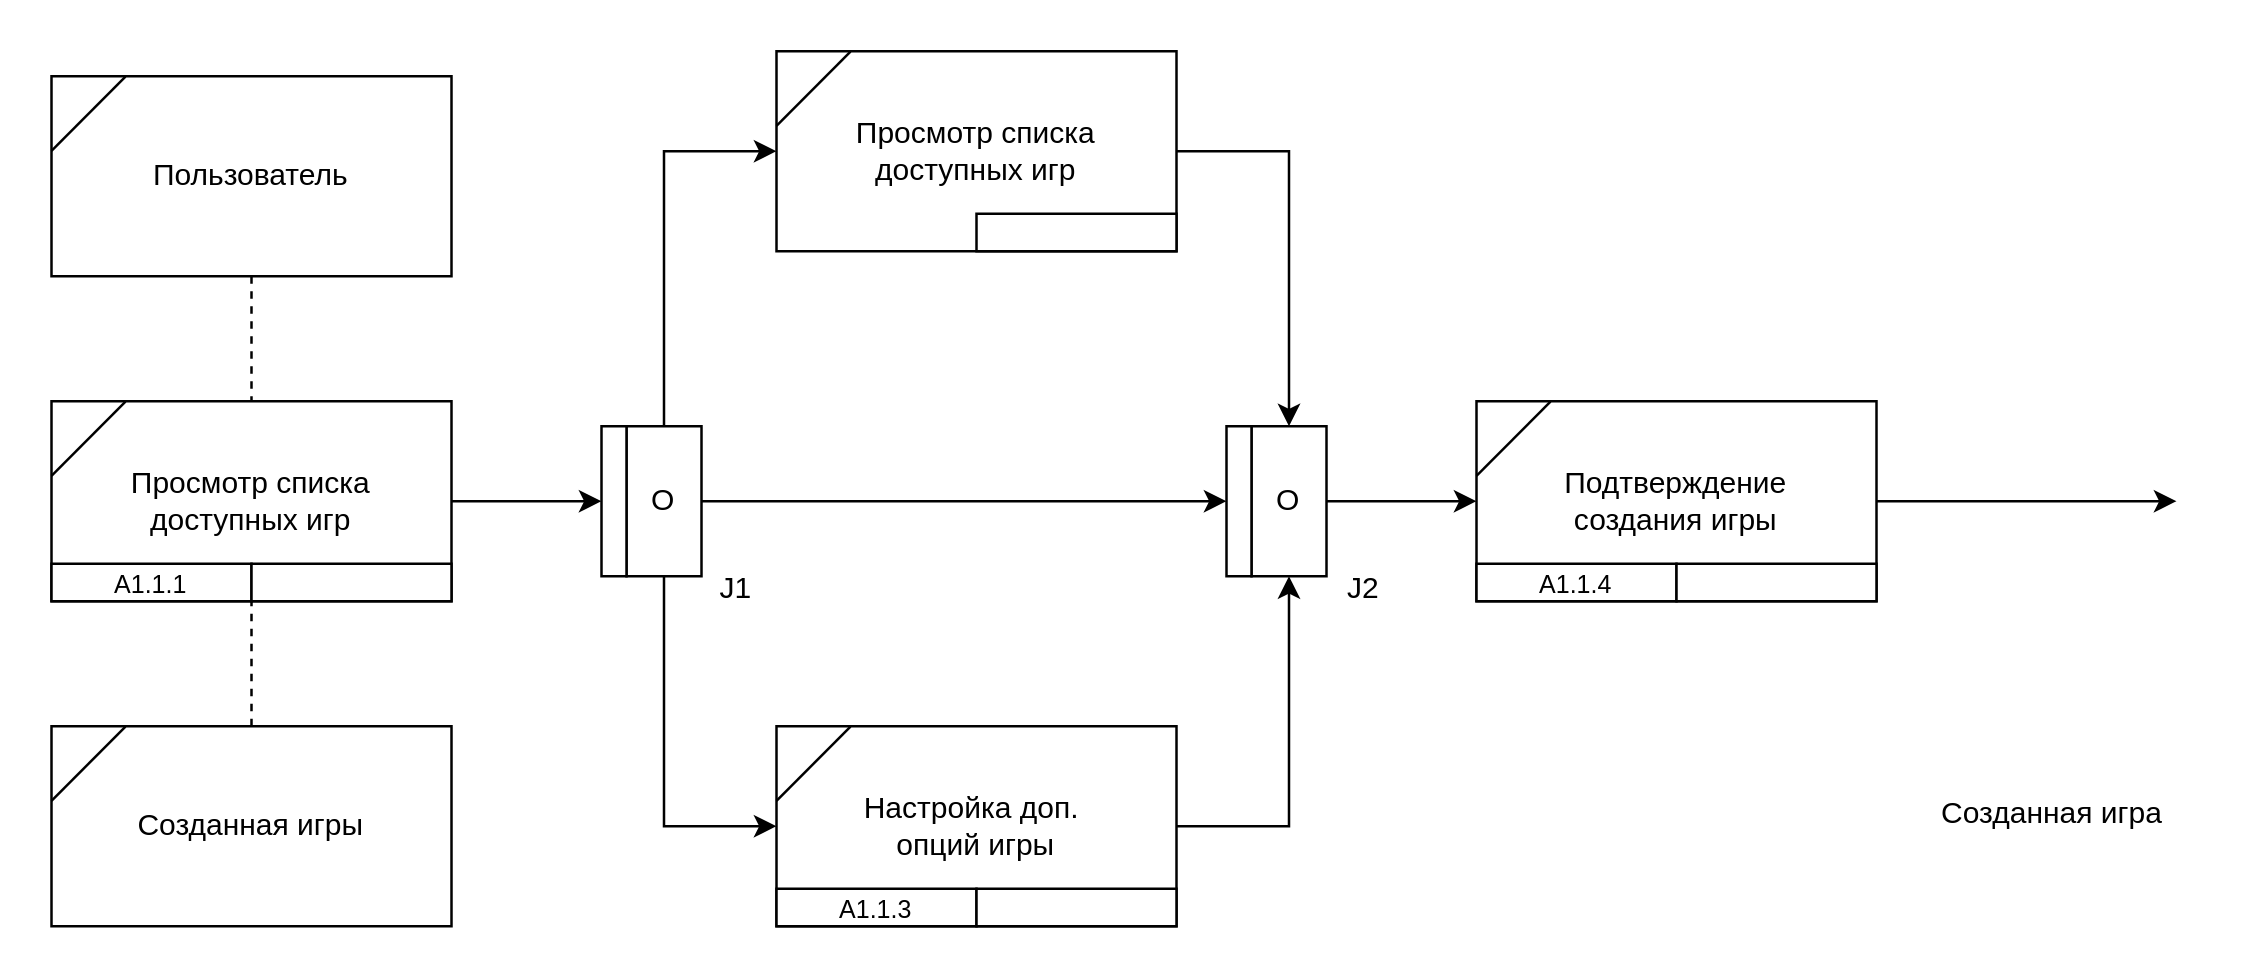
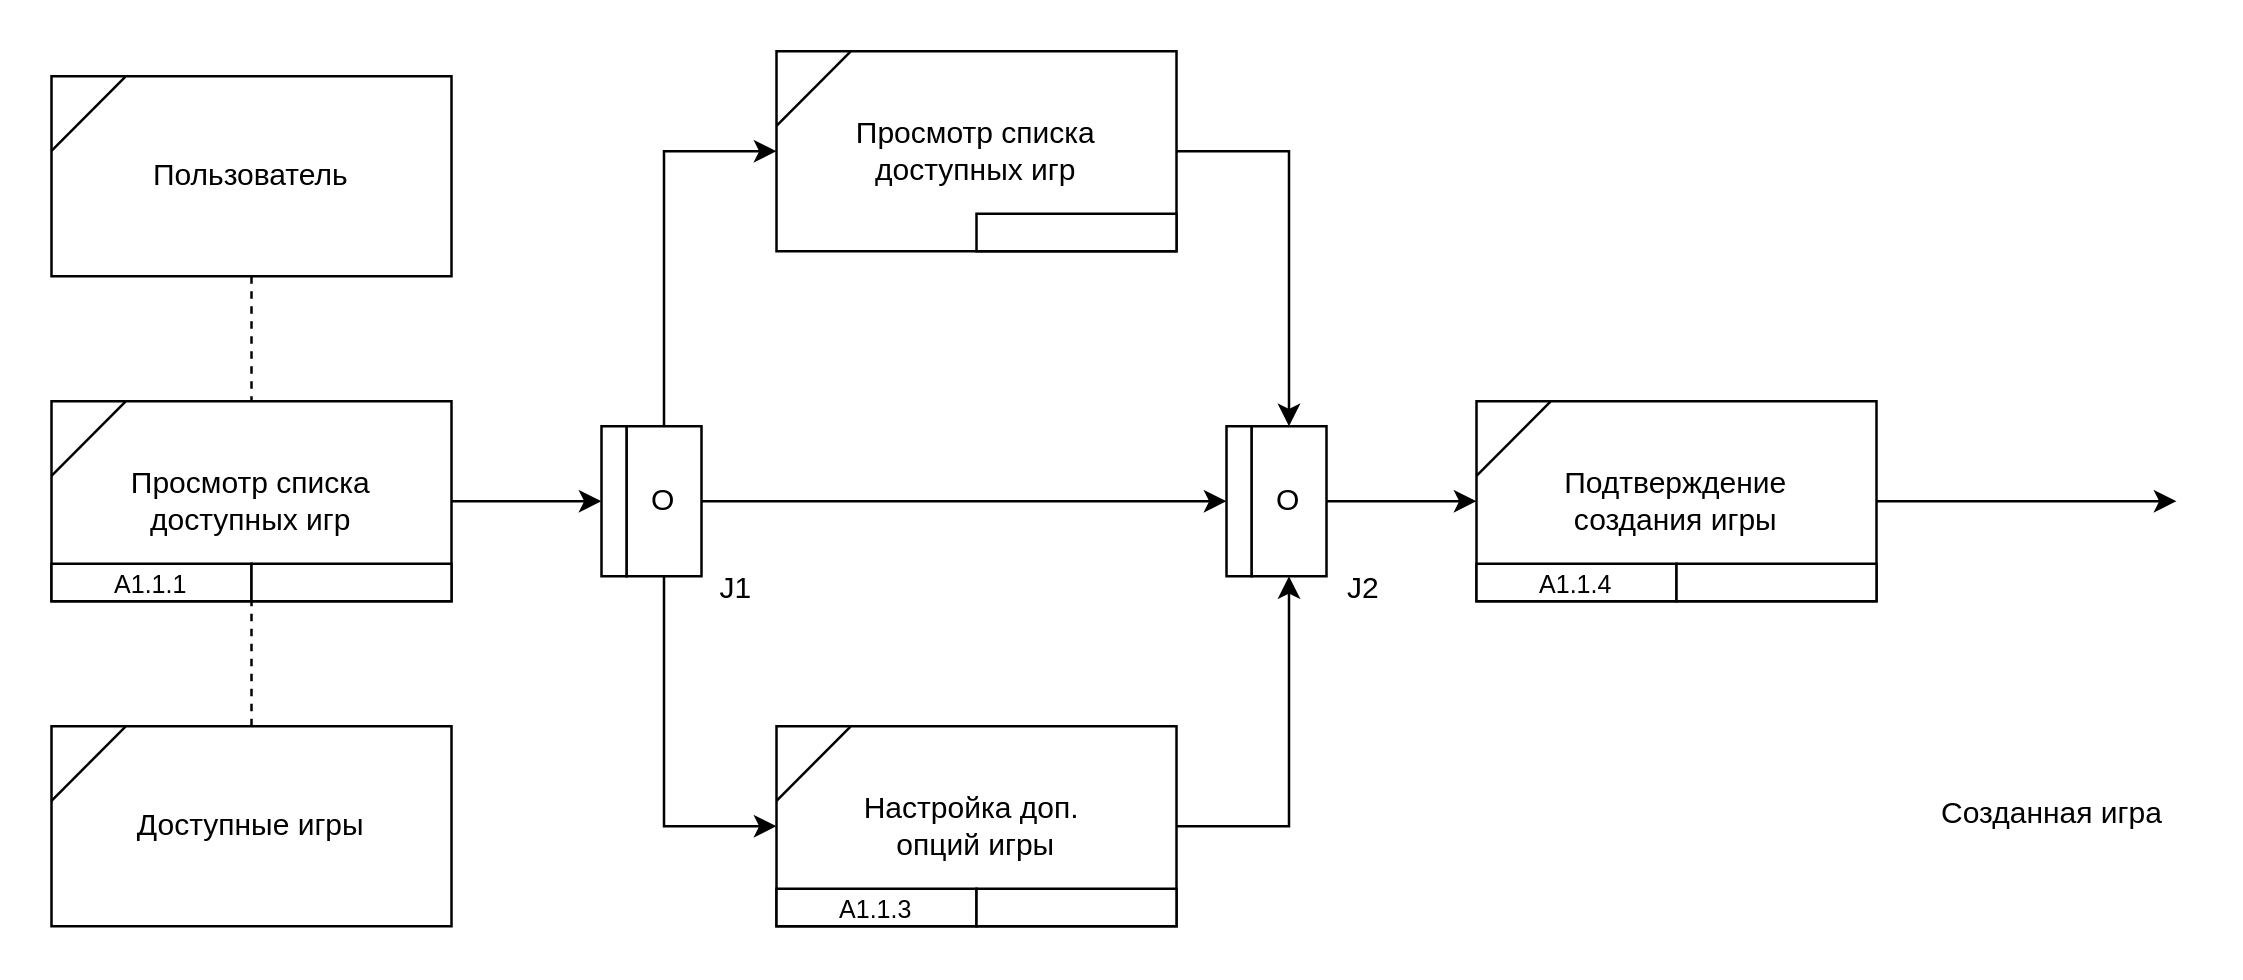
node "Созданная игры": label "Созданная игры" -> "Доступные игры"
